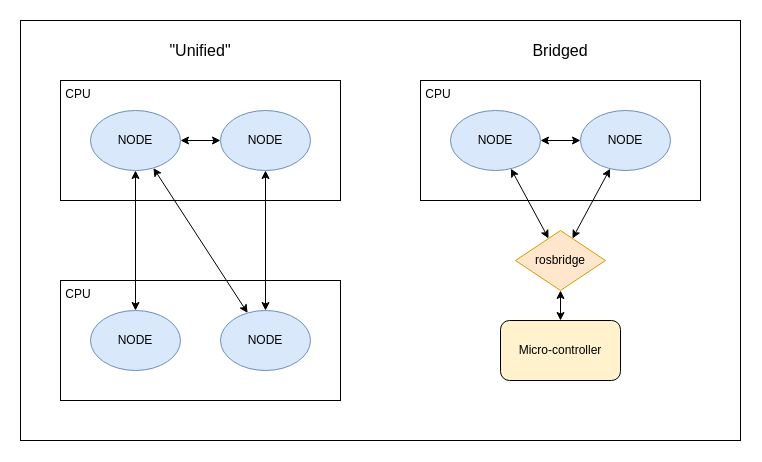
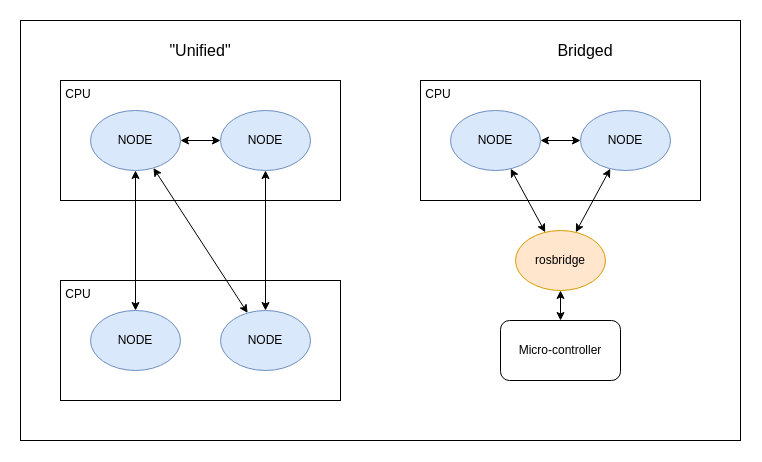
node "Bridged": moved (561, 51) -> (586, 51)
node "rosbridge": shape diamond -> ellipse
node "Micro-controller": fillcolor #fff2cc -> #ffffff
